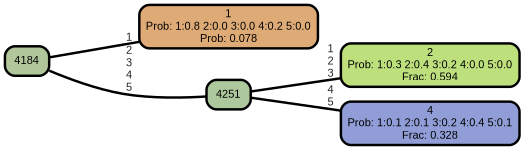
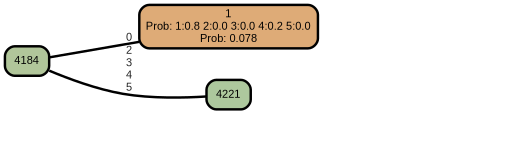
edge "1 Prob: 1:0.8 2:0.0 3:0.0 4:0.2 5:0.0 Prob: 0.078" -- "4184": label " 1" -> " 0"
node "2 Prob: 1:0.3 2:0.4 3:0.2 4:0.0 5:0.0 Frac: 0.594": removed
node "4251": label "4251" -> "4221"
node "4 Prob: 1:0.1 2:0.1 3:0.2 4:0.4 5:0.1 Frac: 0.328": removed
